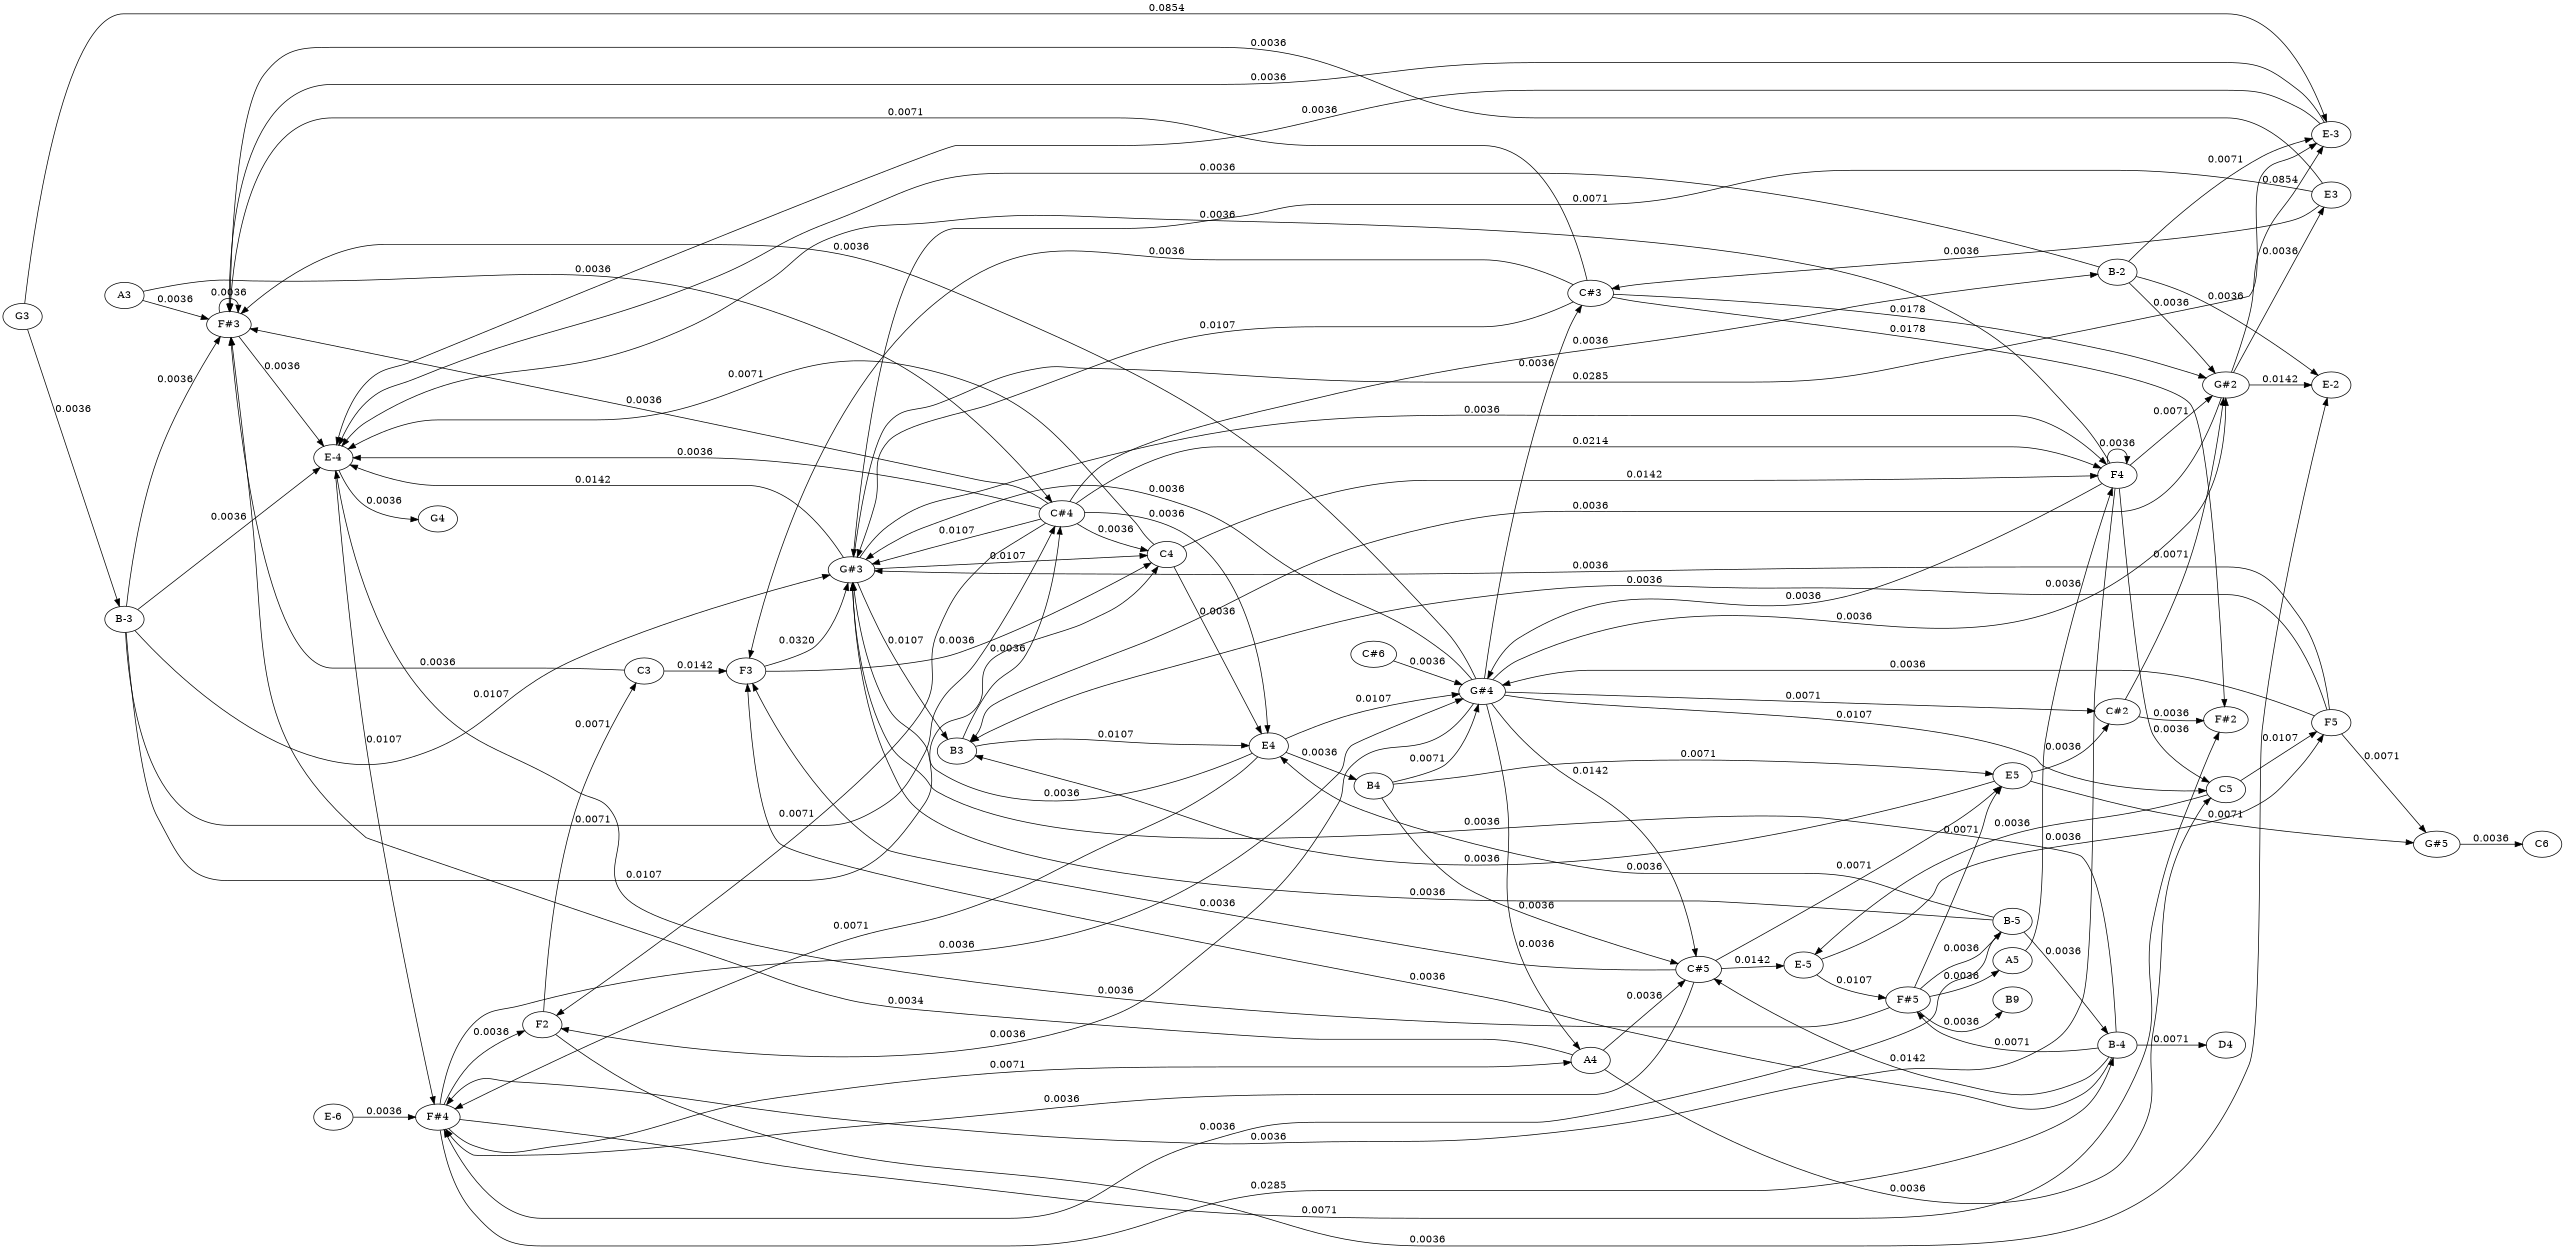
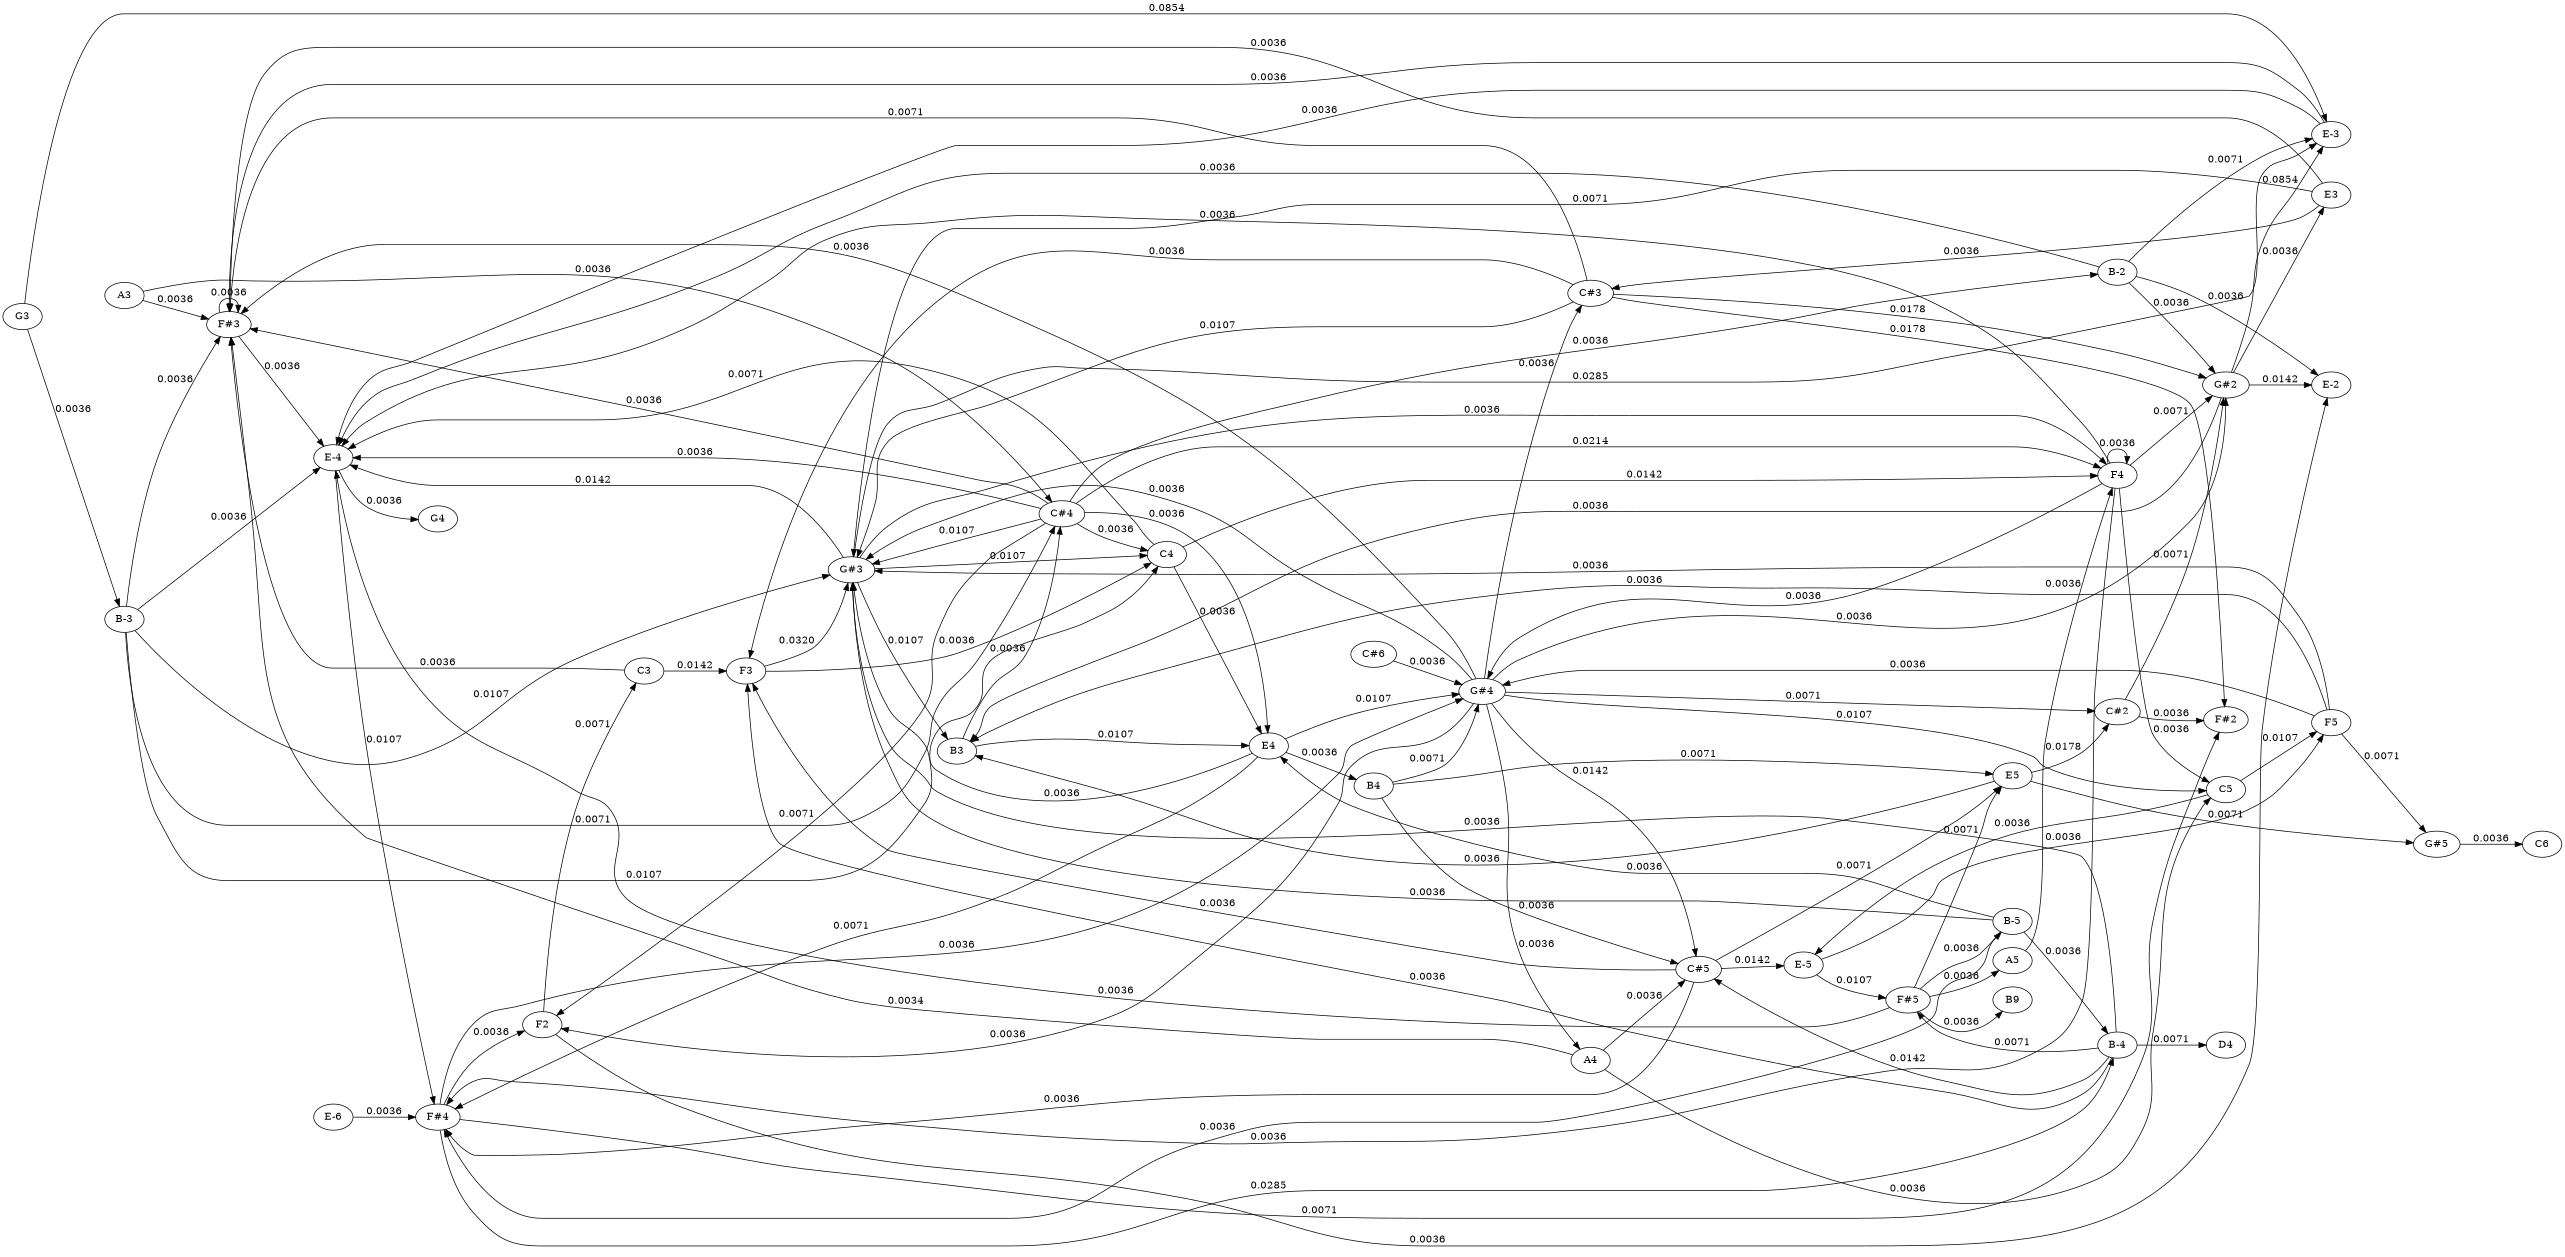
edge "C#2" -- "E5": label "0.0036" -> "0.0178"
edge "A4" -- "F#4": removed, label "0.0071"
